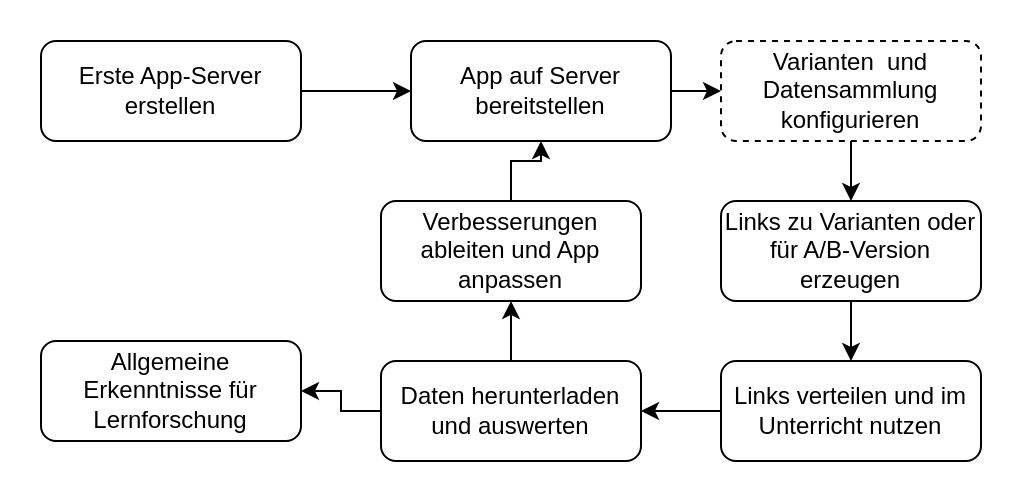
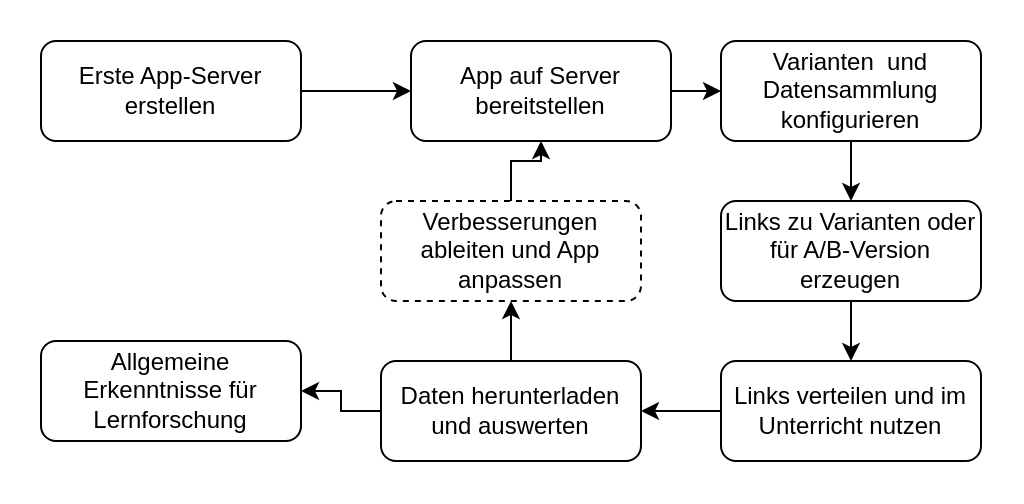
node "Varianten und Datensammlung konfigurieren": style dashed -> solid
node "Verbesserungen ableiten und App anpassen": style solid -> dashed
